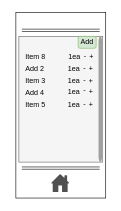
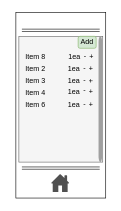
node "Add 2": label "Add 2" -> "Item 2"
node "Add 4": label "Add 4" -> "Item 4"
node "Item 5": label "Item 5" -> "Item 6"
